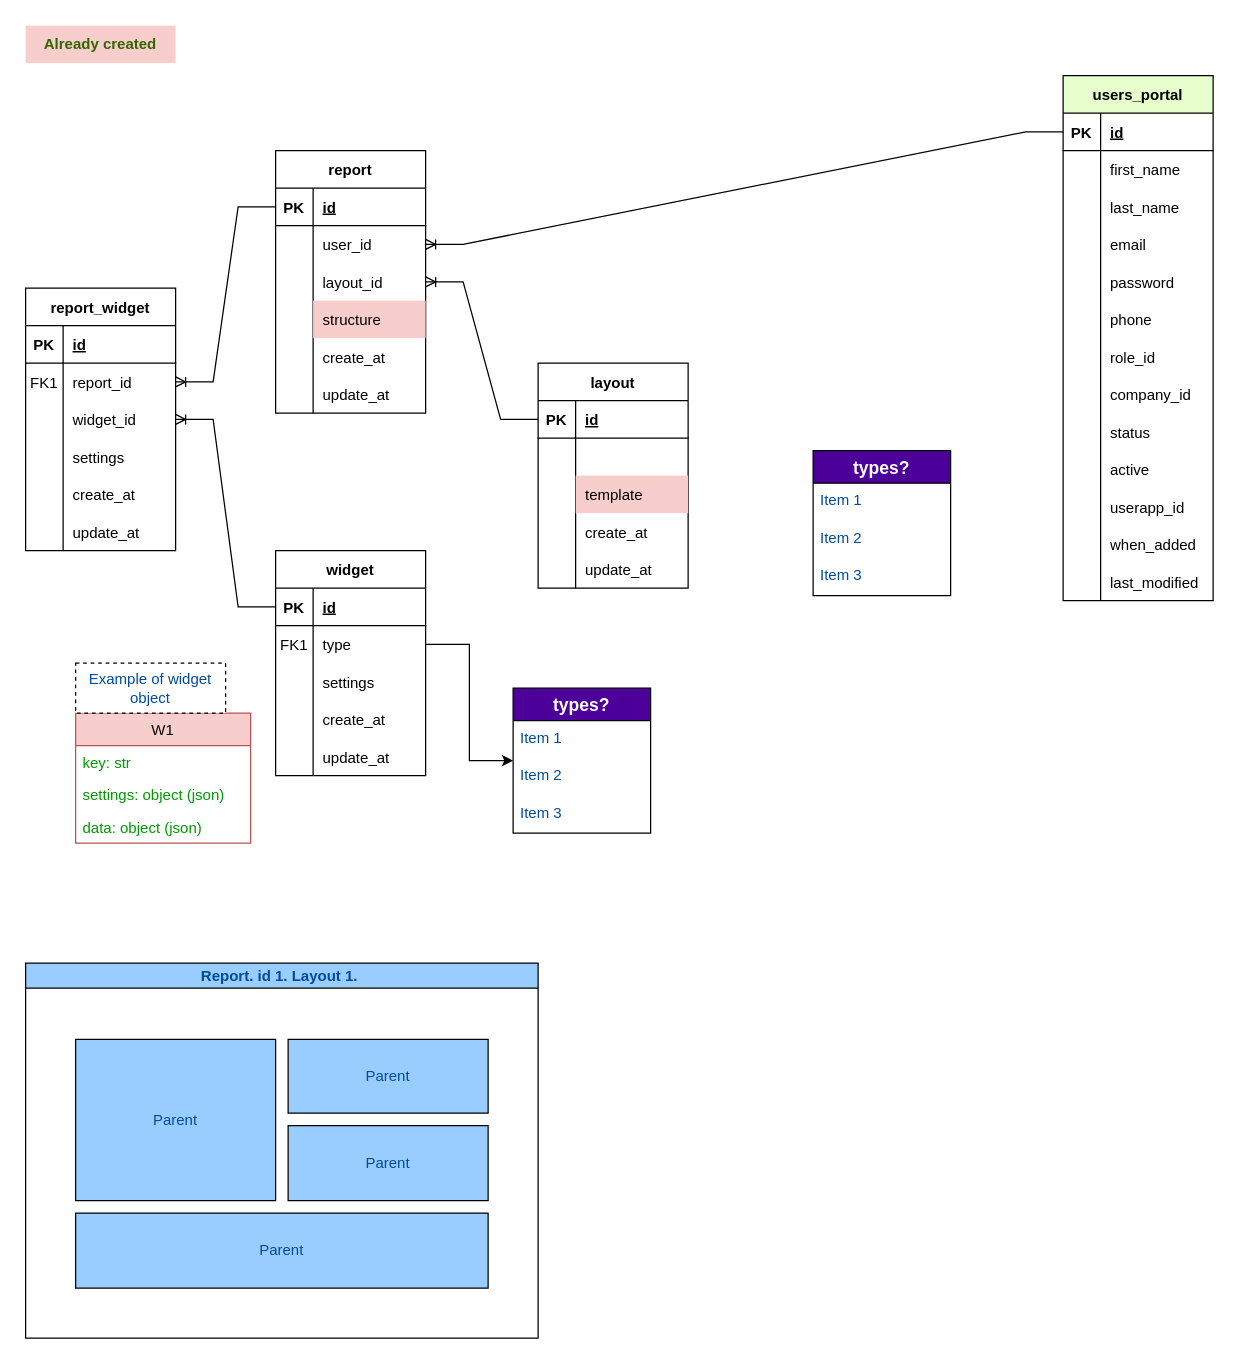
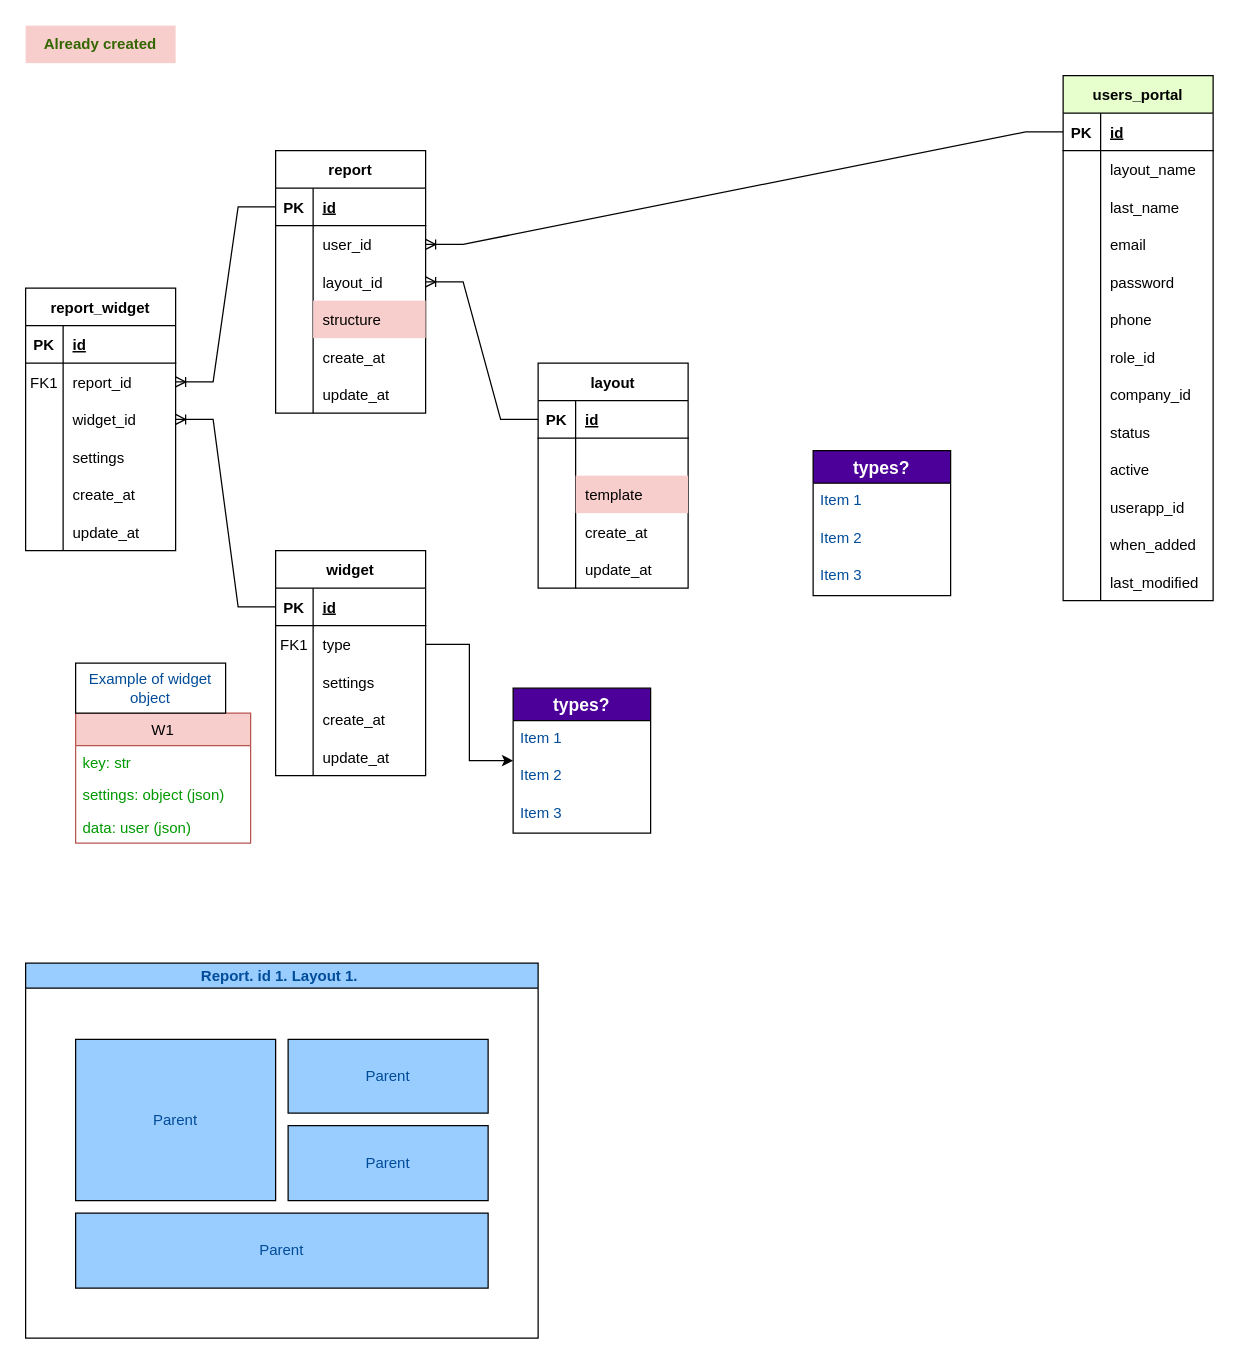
node "first_name": label "first_name" -> "layout_name"
node "Example of widget object": style dashed -> solid
node "data: object (json)": label "data: object (json)" -> "data: user (json)"
